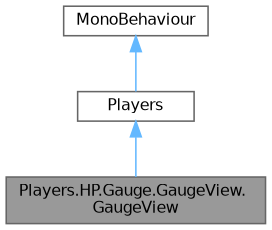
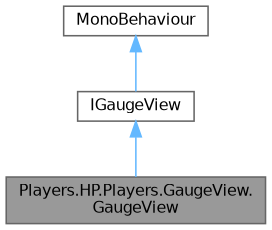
node "Players": label "Players" -> "IGaugeView"
node "Players.HP.Gauge.GaugeView. GaugeView": label "Players.HP.Gauge.GaugeView. GaugeView" -> "Players.HP.Players.GaugeView. GaugeView"
